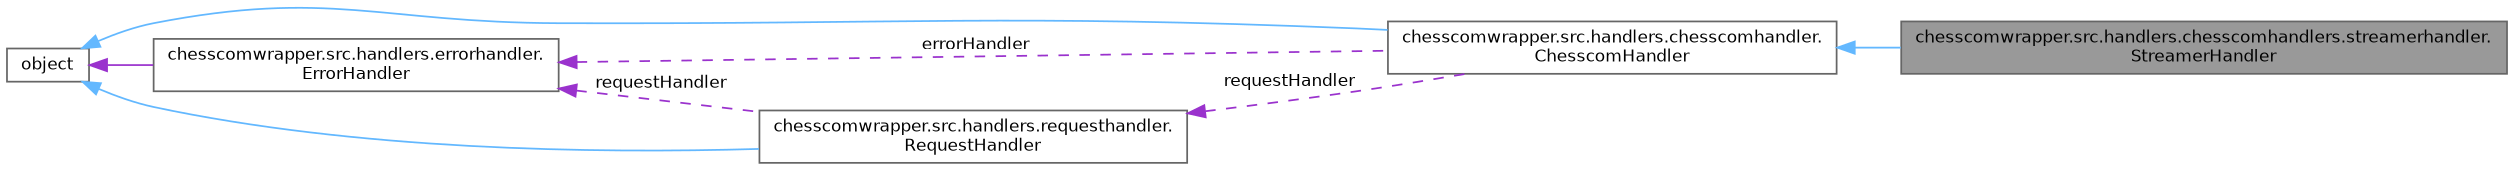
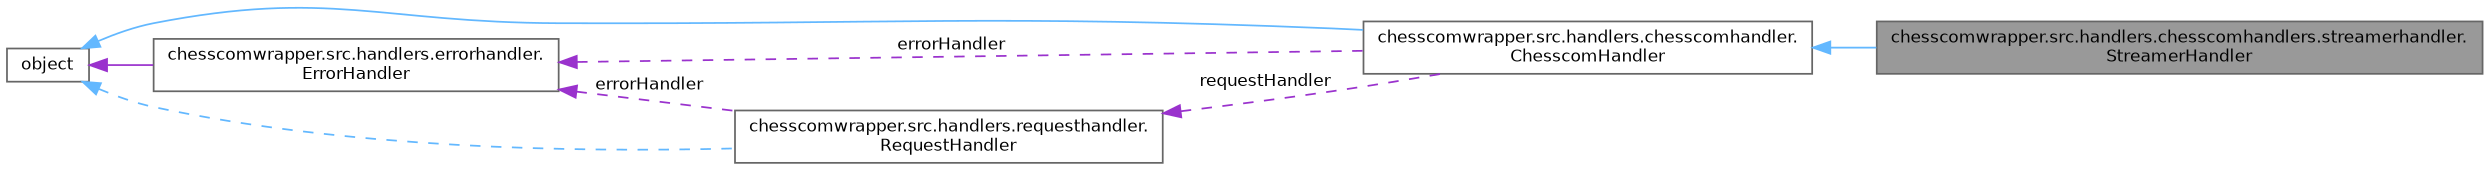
edge "chesscomwrapper.src.handlers.requesthandler. RequestHandler" -> "chesscomwrapper.src.handlers.errorhandler. ErrorHandler": label " requestHandler" -> " errorHandler"
edge "chesscomwrapper.src.handlers.requesthandler. RequestHandler" -> "object": style solid -> dashed
